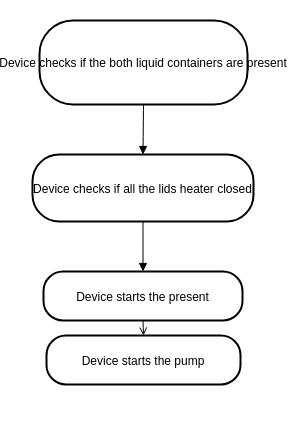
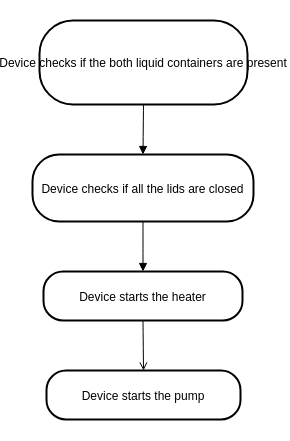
node "Device checks if all the lids heater closed": label "Device checks if all the lids heater closed" -> "Device checks if all the lids are closed"
node "Device starts the present": label "Device starts the present" -> "Device starts the heater"
node "Device starts the pump": moved (144, 360) -> (144, 395)
